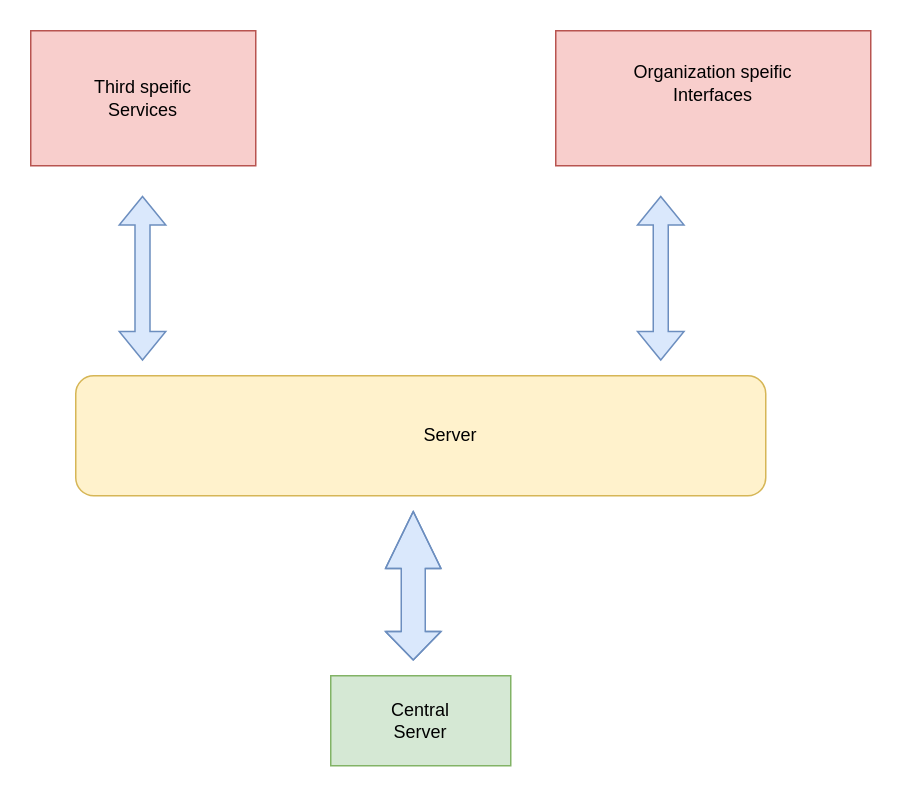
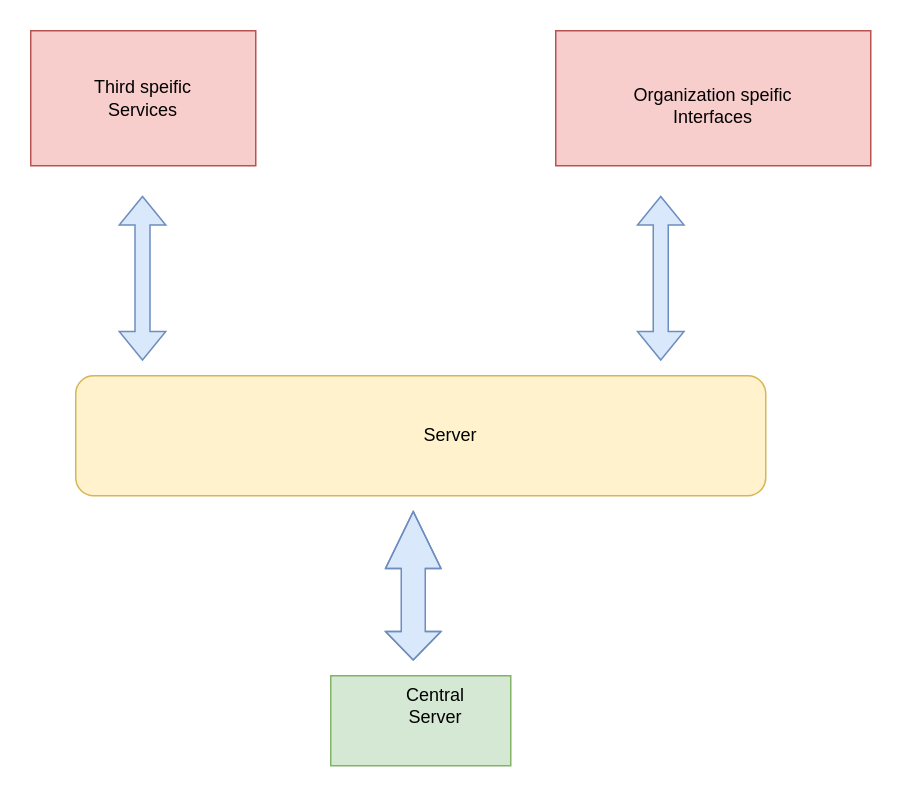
node "Organization speific Interfaces": moved (713, 83) -> (713, 106)
node "Central Server": moved (421, 721) -> (436, 706)
